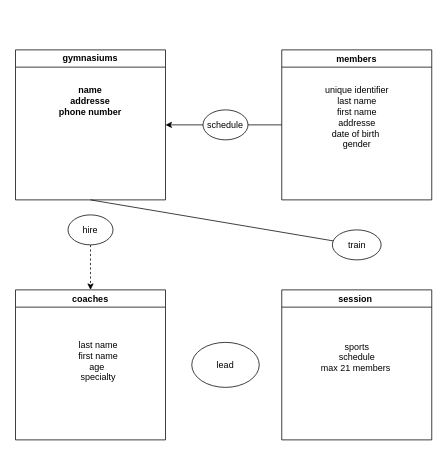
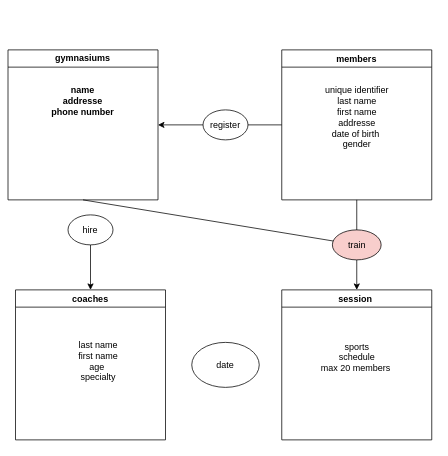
node "gymnasiums name addresse phone number": moved (90, 125) -> (83, 125)
node "schedule": label "schedule" -> "register"
edge "members" -> "session": added
node "train": fillcolor #ffffff -> #f8cecc
edge "hire" -> "coaches": style dashed -> solid
node "sports schedule max 21 members": label "sports schedule max 21 members" -> "sports schedule max 20 members"
node "lead": label "lead" -> "date"
